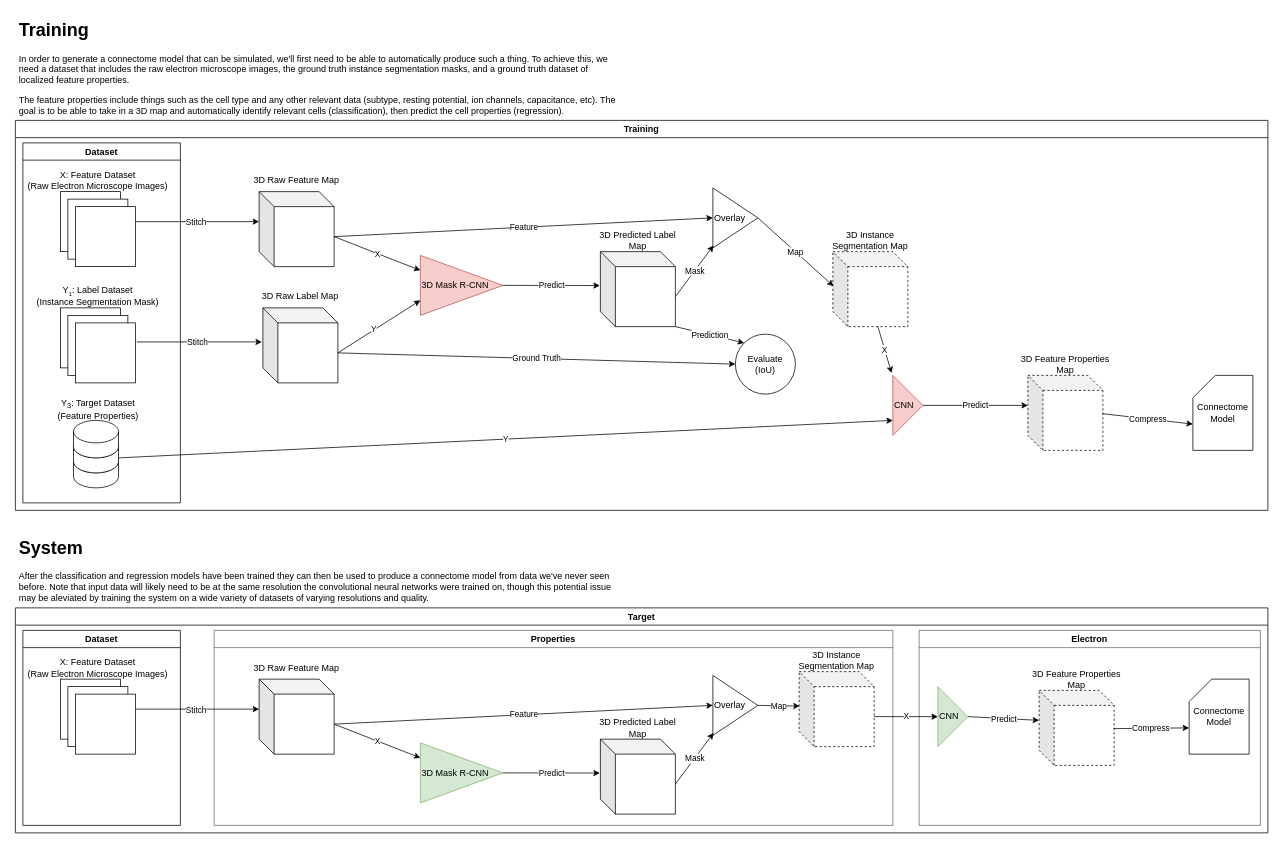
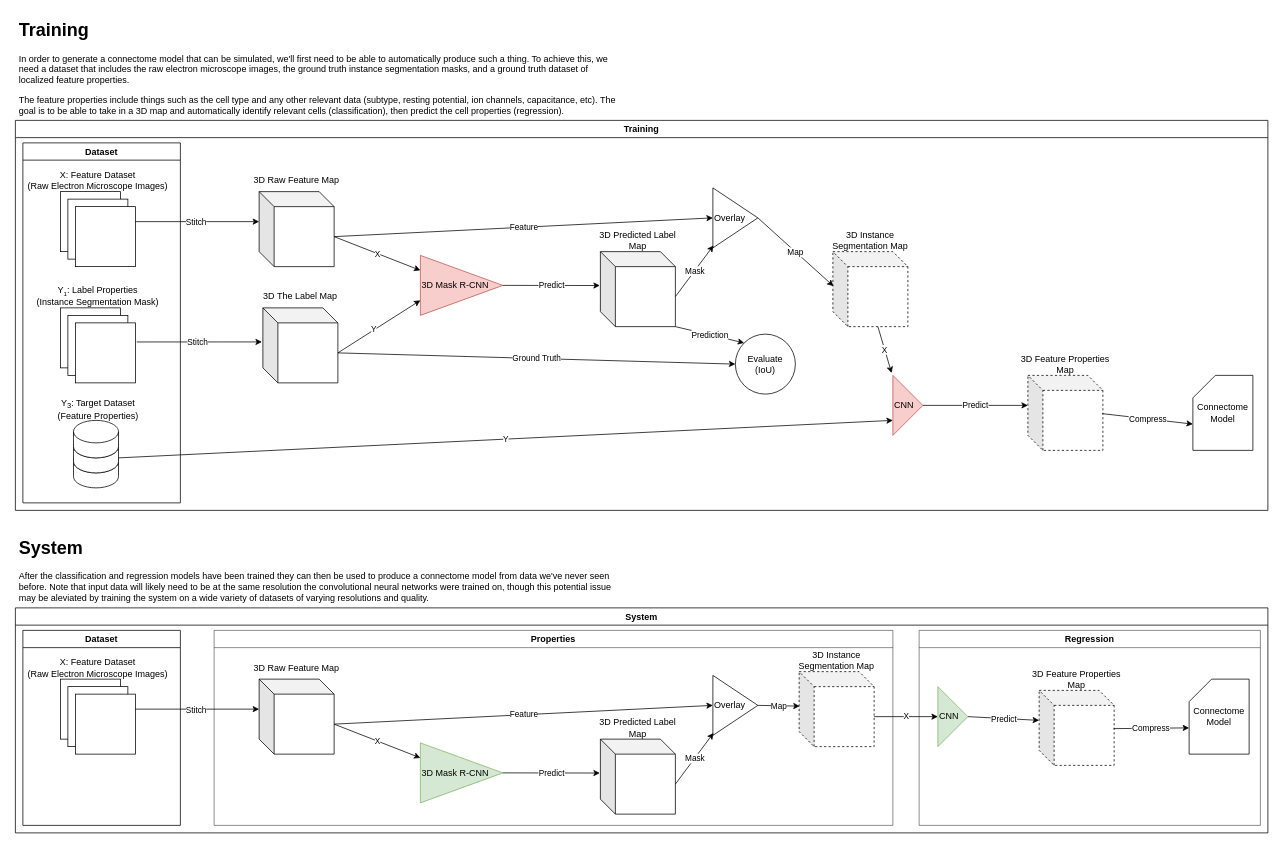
node "Y1: Label Dataset (Instance Segmentation Mask)": label "Y1: Label Dataset (Instance Segmentation Mask)" -> "Y1: Label Properties (Instance Segmentation Mask)"
node "3D Raw Label Map": label "3D Raw Label Map" -> "3D The Label Map"
node "Target": label "Target" -> "System"
node "Electron": label "Electron" -> "Regression"
